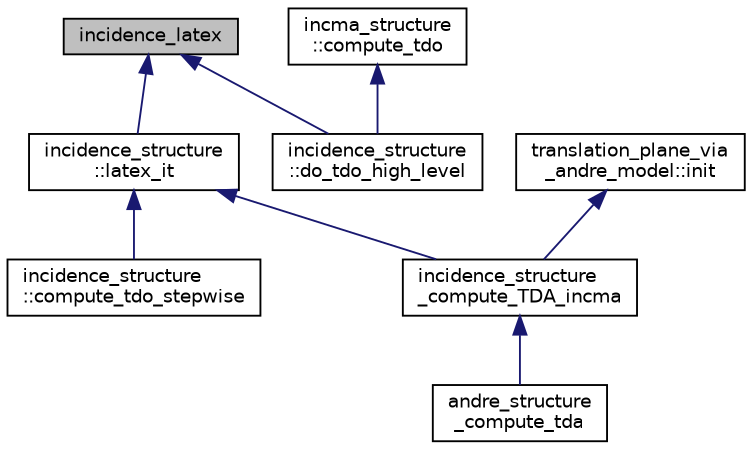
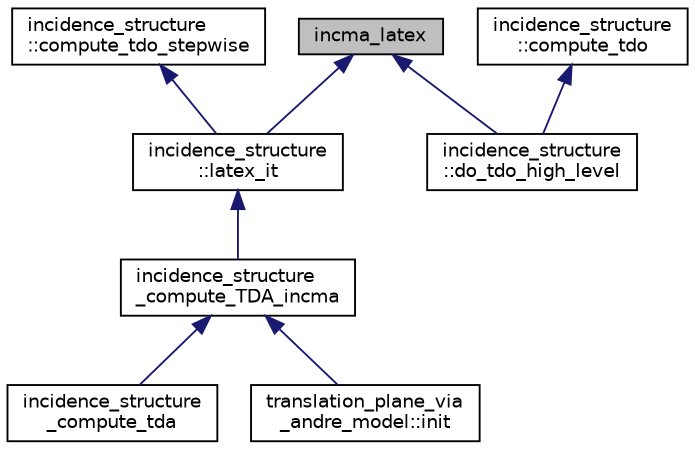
node "incidence_latex": label "incidence_latex" -> "incma_latex"
node "incma_structure ::compute_tdo": label "incma_structure ::compute_tdo" -> "incidence_structure ::compute_tdo"
edge "incidence_structure _compute_TDA_incma" -> "translation_plane_via _andre_model::init": reversed
edge "incidence_structure ::compute_tdo_stepwise" -> "incidence_structure ::latex_it": reversed
node "andre_structure _compute_tda": label "andre_structure _compute_tda" -> "incidence_structure _compute_tda"
